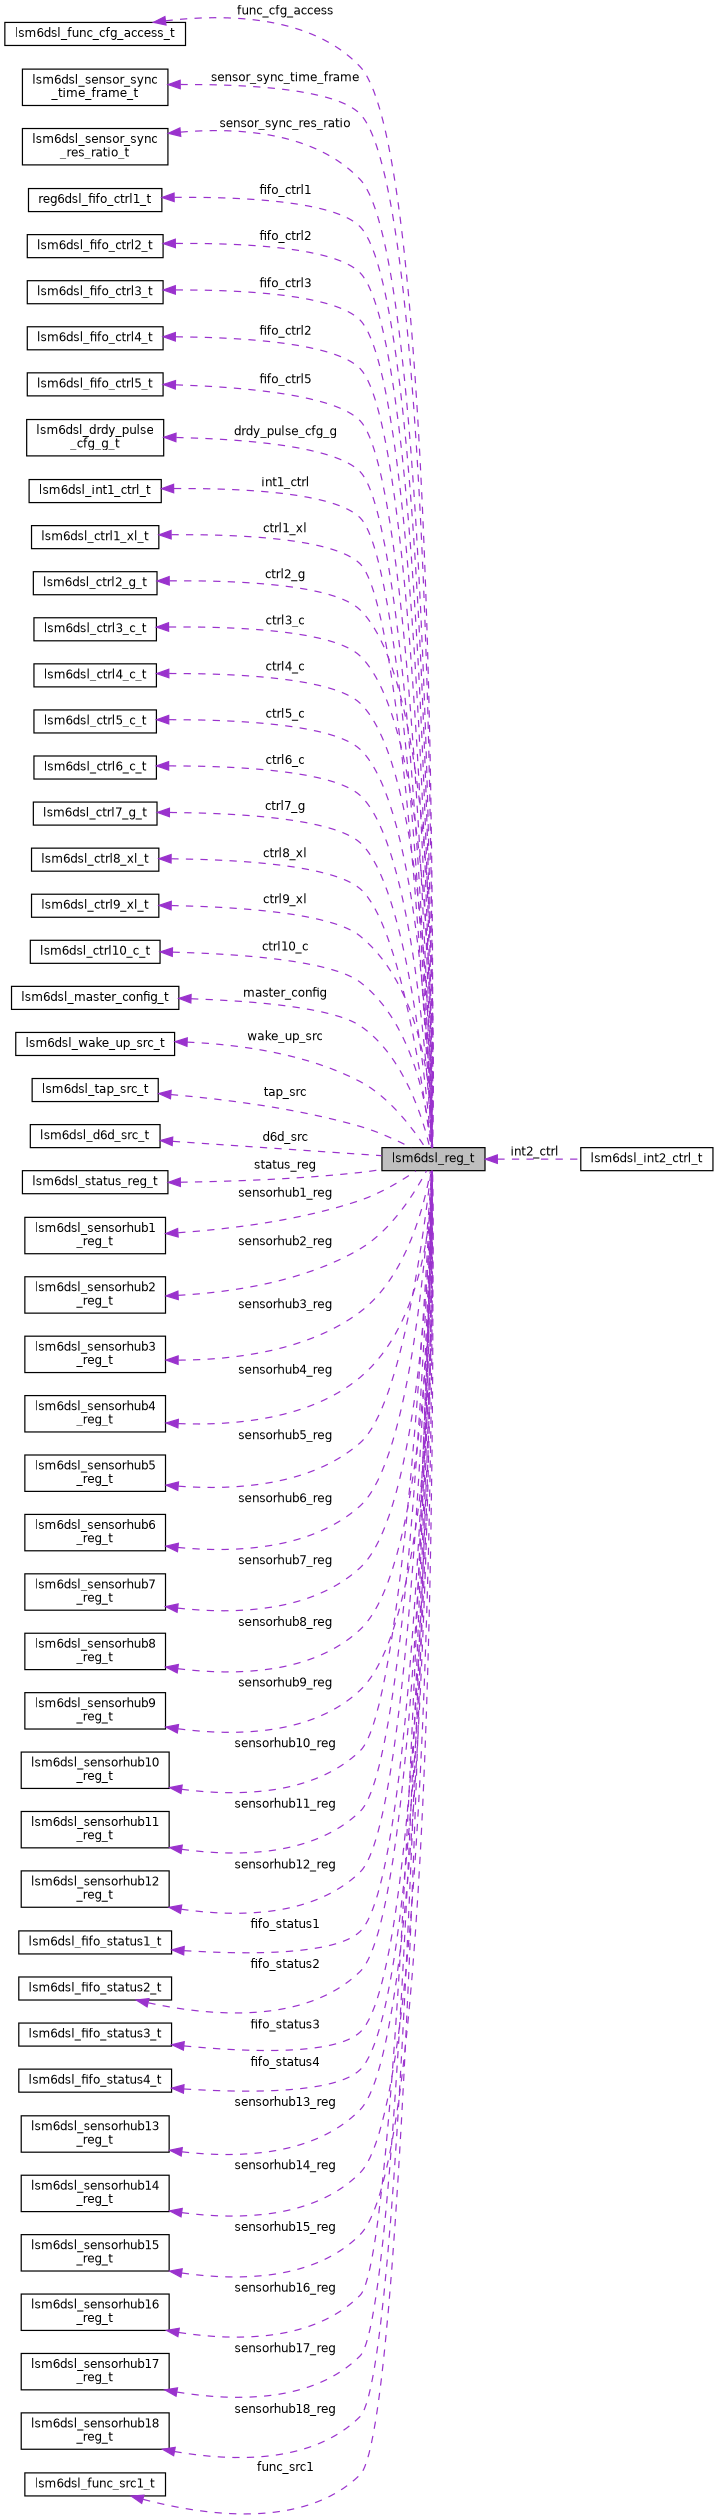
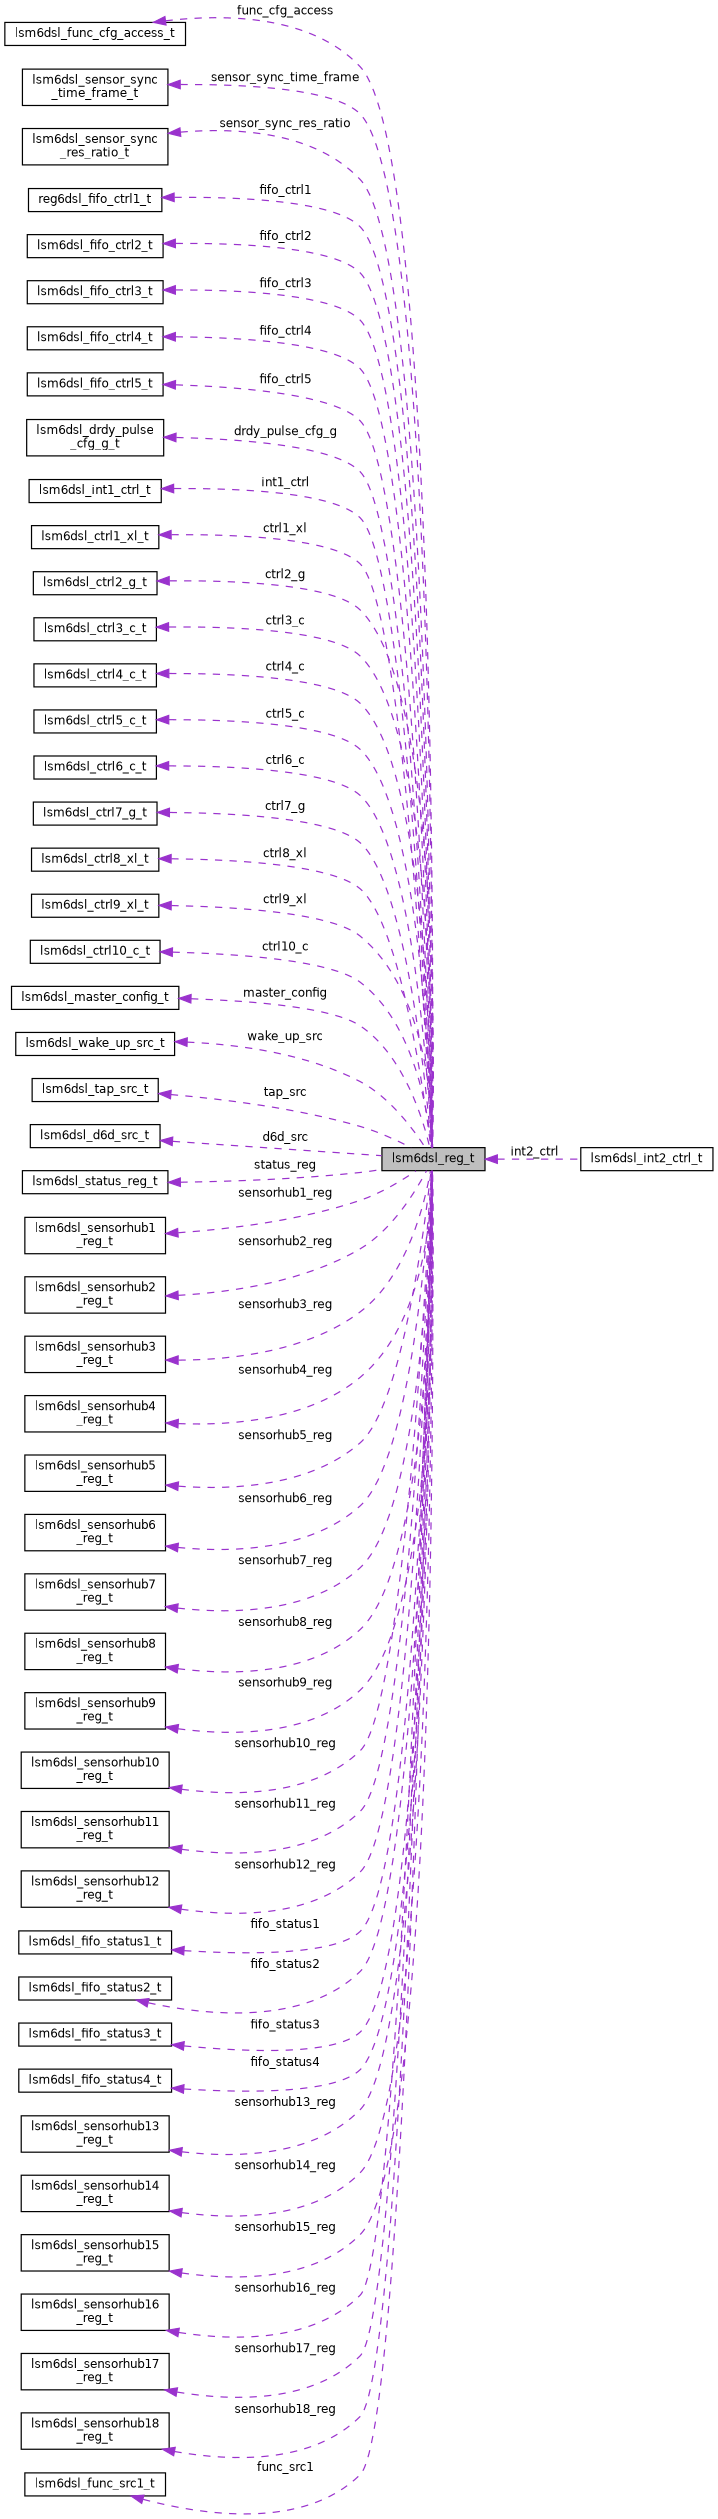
edge "lsm6dsl_reg_t" -> "lsm6dsl_fifo_ctrl4_t": label " fifo_ctrl2" -> " fifo_ctrl4"
